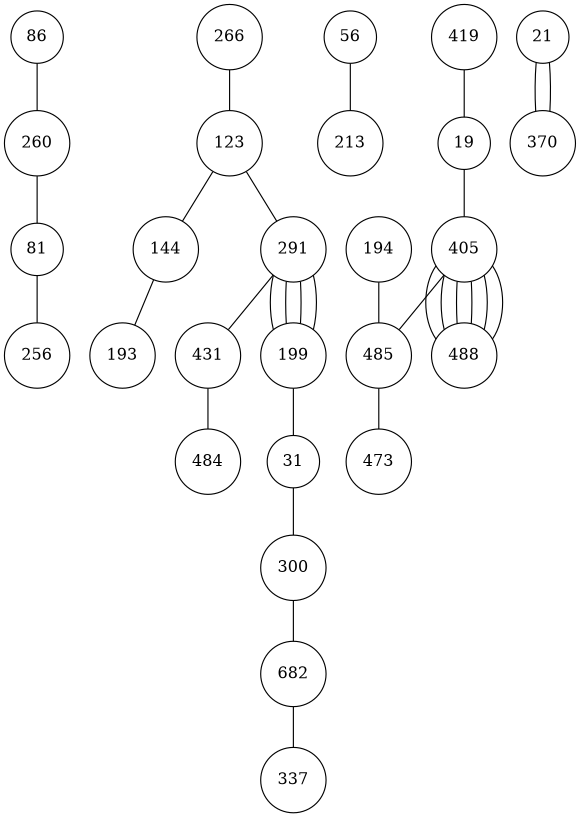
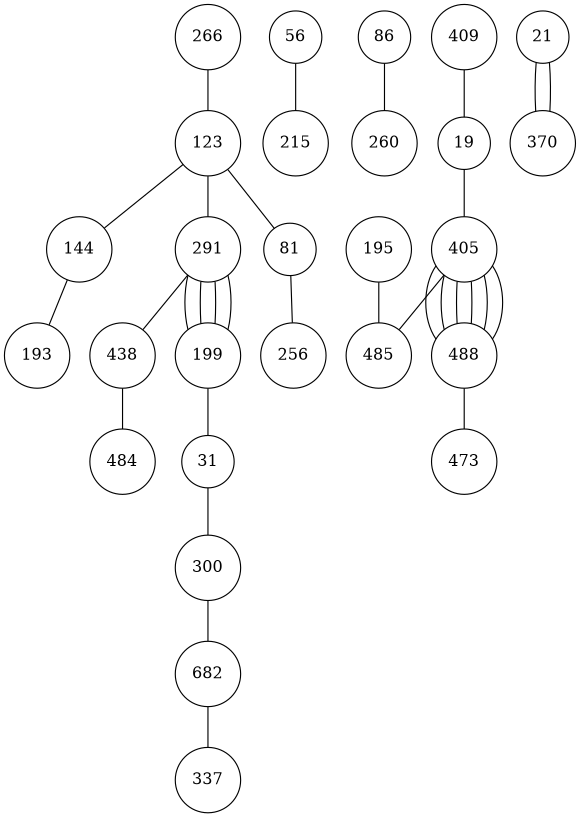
node "419": label "419" -> "409"
node "213": label "213" -> "215"
edge "260" -- "81": now "123" -- "81"
node "194": label "194" -> "195"
node "431": label "431" -> "438"
edge "485" -- "473": now "488" -- "473"
